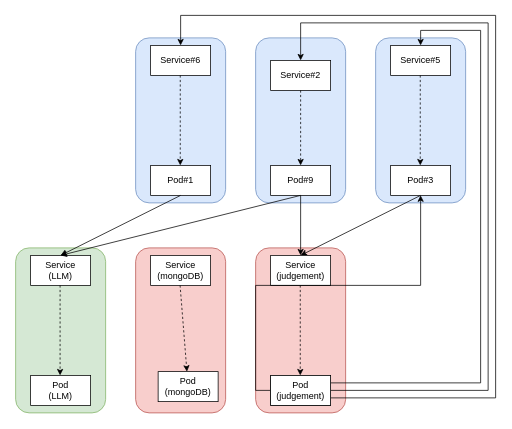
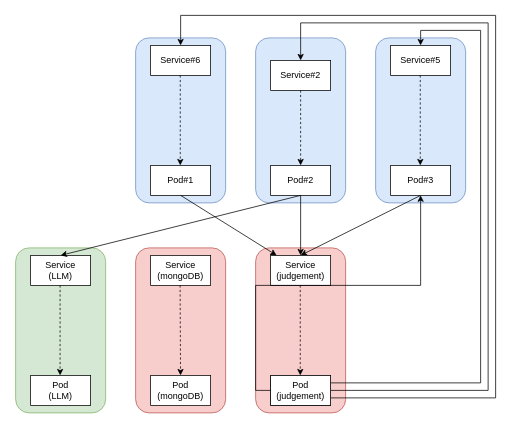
node "Pod#9": label "Pod#9" -> "Pod#2"
edge "Pod#1" -> "Service (LLM)": now "Pod#1" -> "Service (judgement)"
node "Pod (mongoDB)": moved (188, 387) -> (180, 390)
